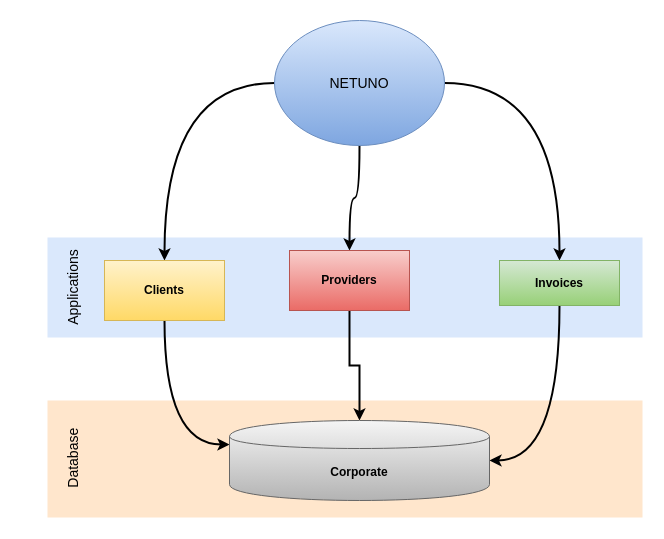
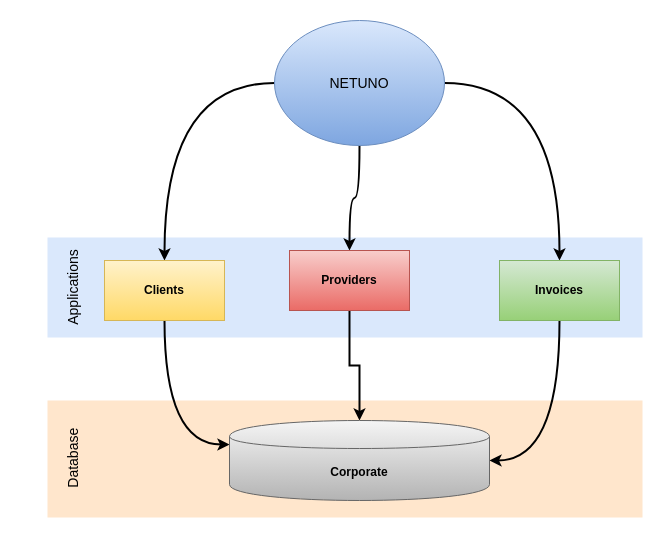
node "Invoices": size 120x45 -> 120x60
